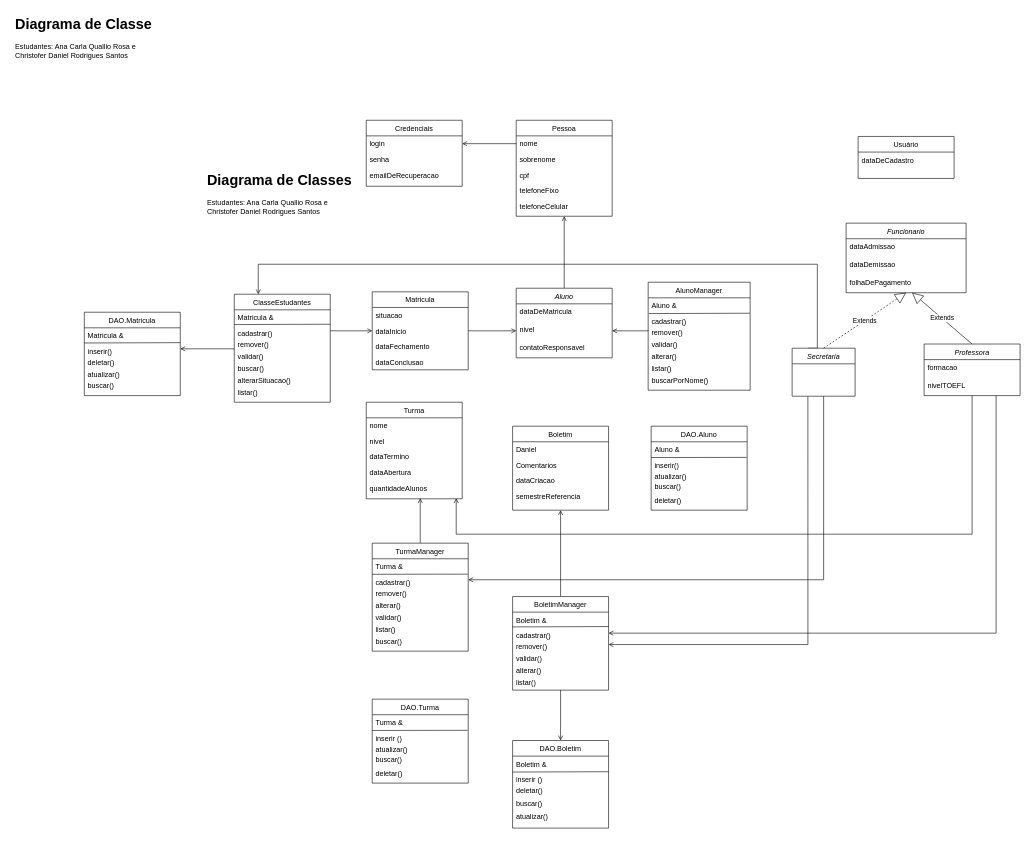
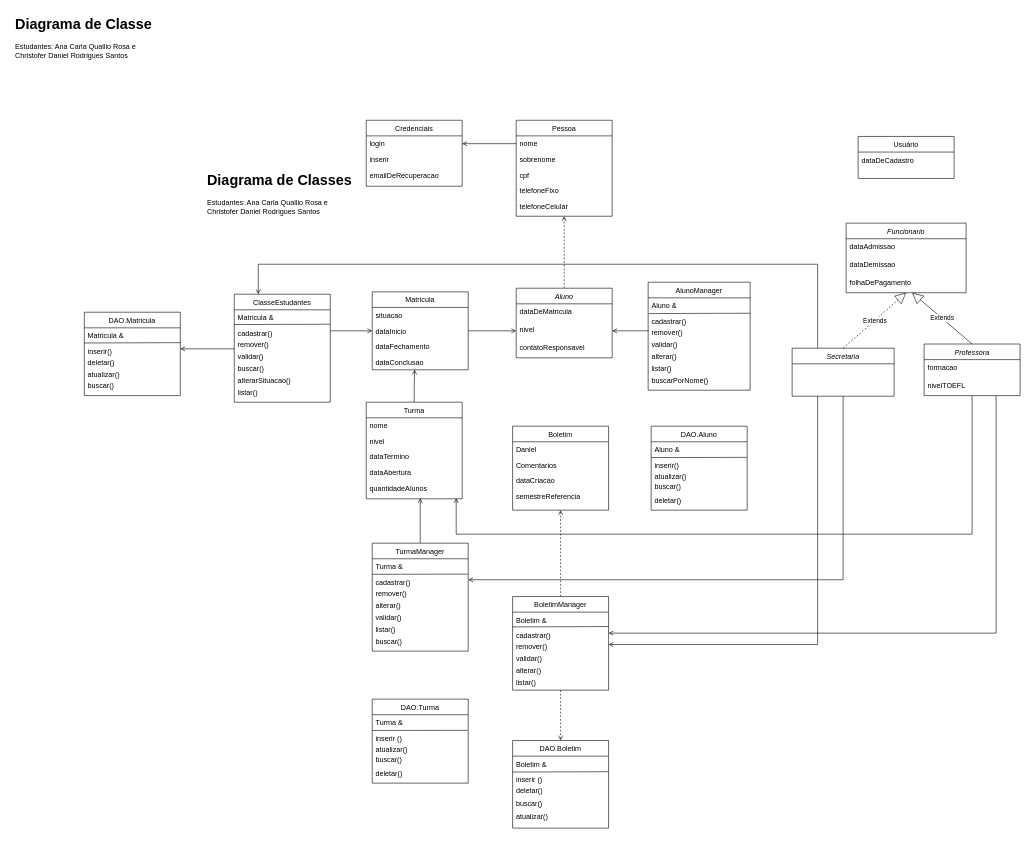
node "senha": label "senha" -> "inserir"
edge "Aluno" -> "Pessoa": style solid -> dashed
node "Secretaria": size 63x48 -> 102x48
edge "Turma" -> "dataConclusao": added
edge "BoletimManager" -> "Boletim": style solid -> dashed
edge "BoletimManager" -> "DAO.Boletim": style solid -> dashed
